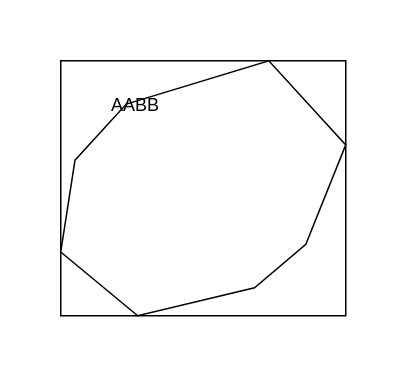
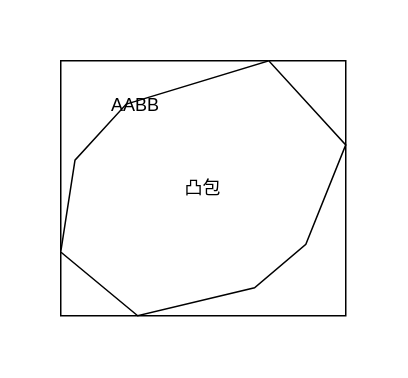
node "凸包": added
